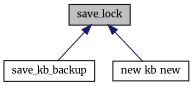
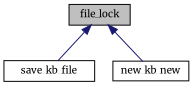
node "save_lock": label "save_lock" -> "file_lock"
node "save_kb_backup": label "save_kb_backup" -> "save_kb_file"
